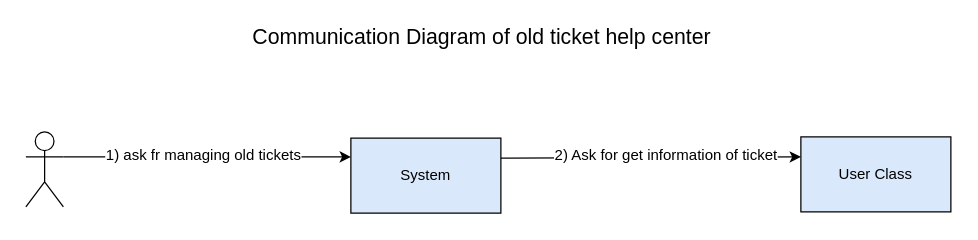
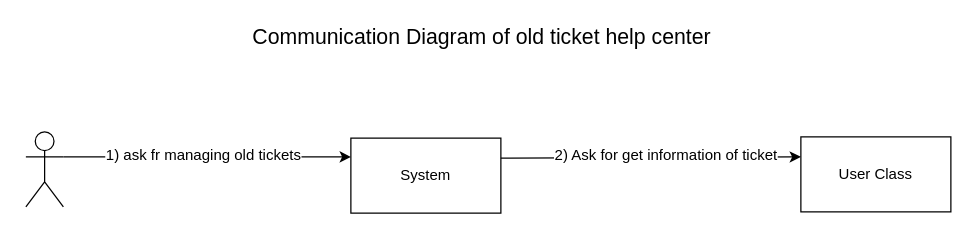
node "User Class": fillcolor #dae8fc -> #ffffff
node "System": fillcolor #dae8fc -> #ffffff
